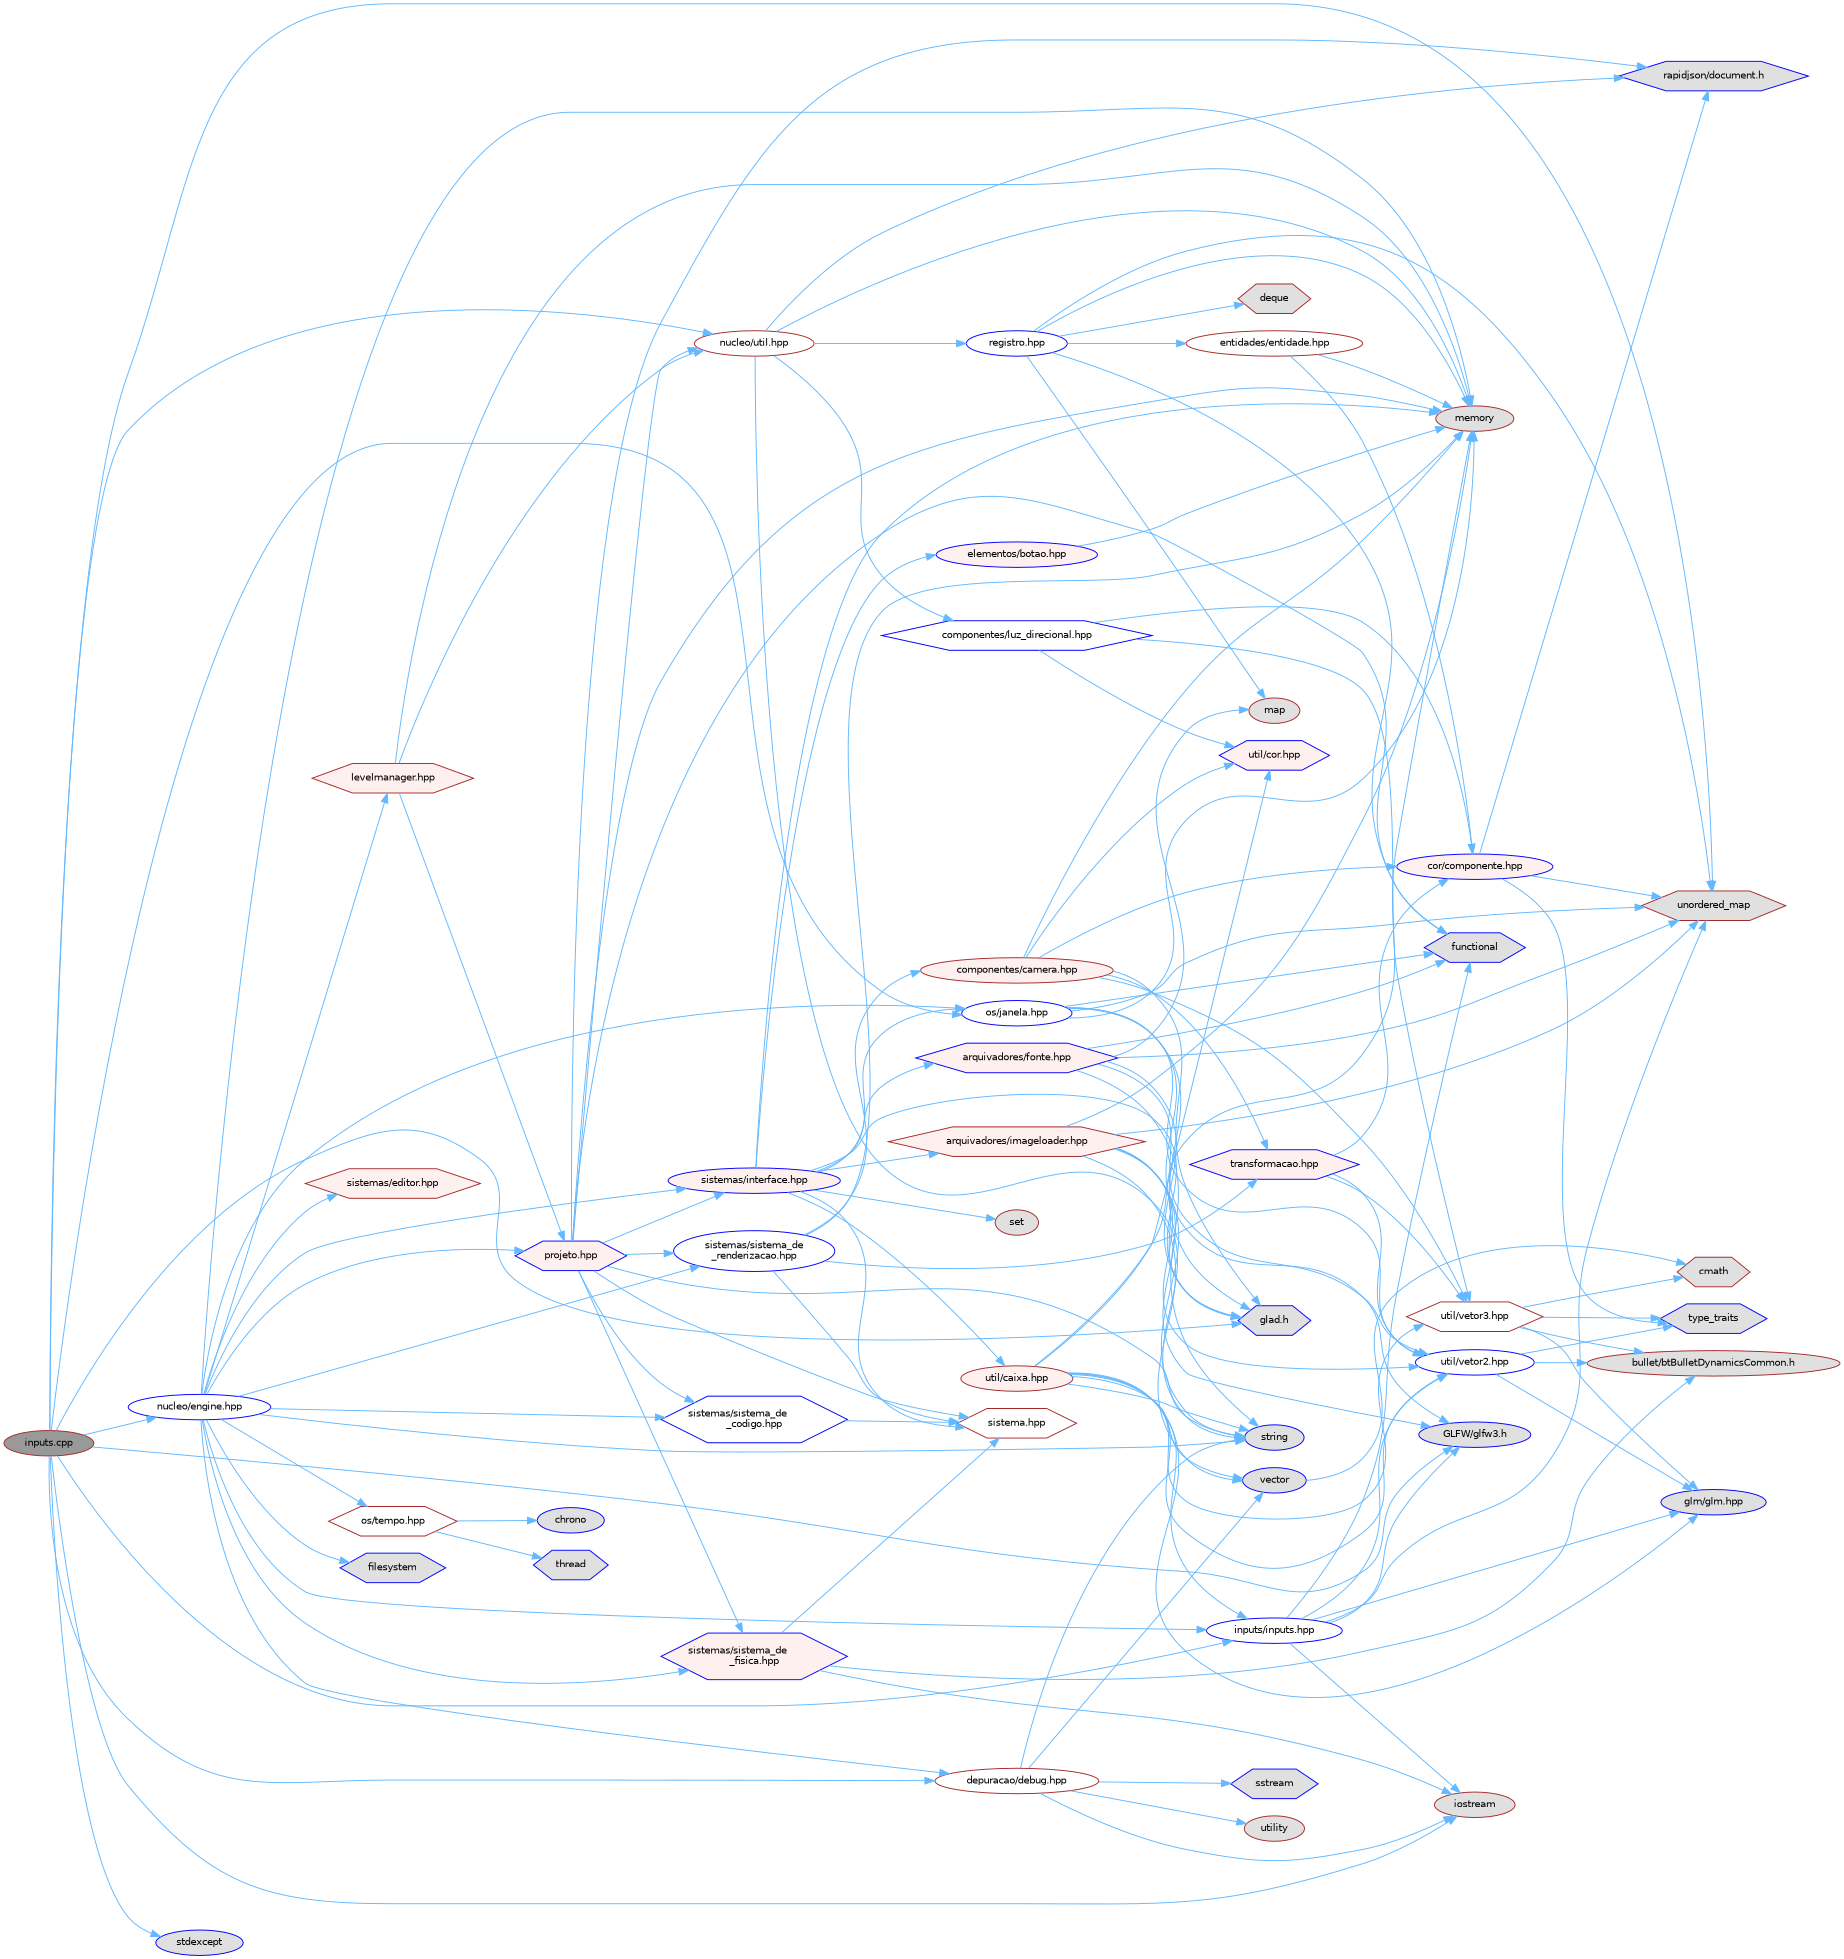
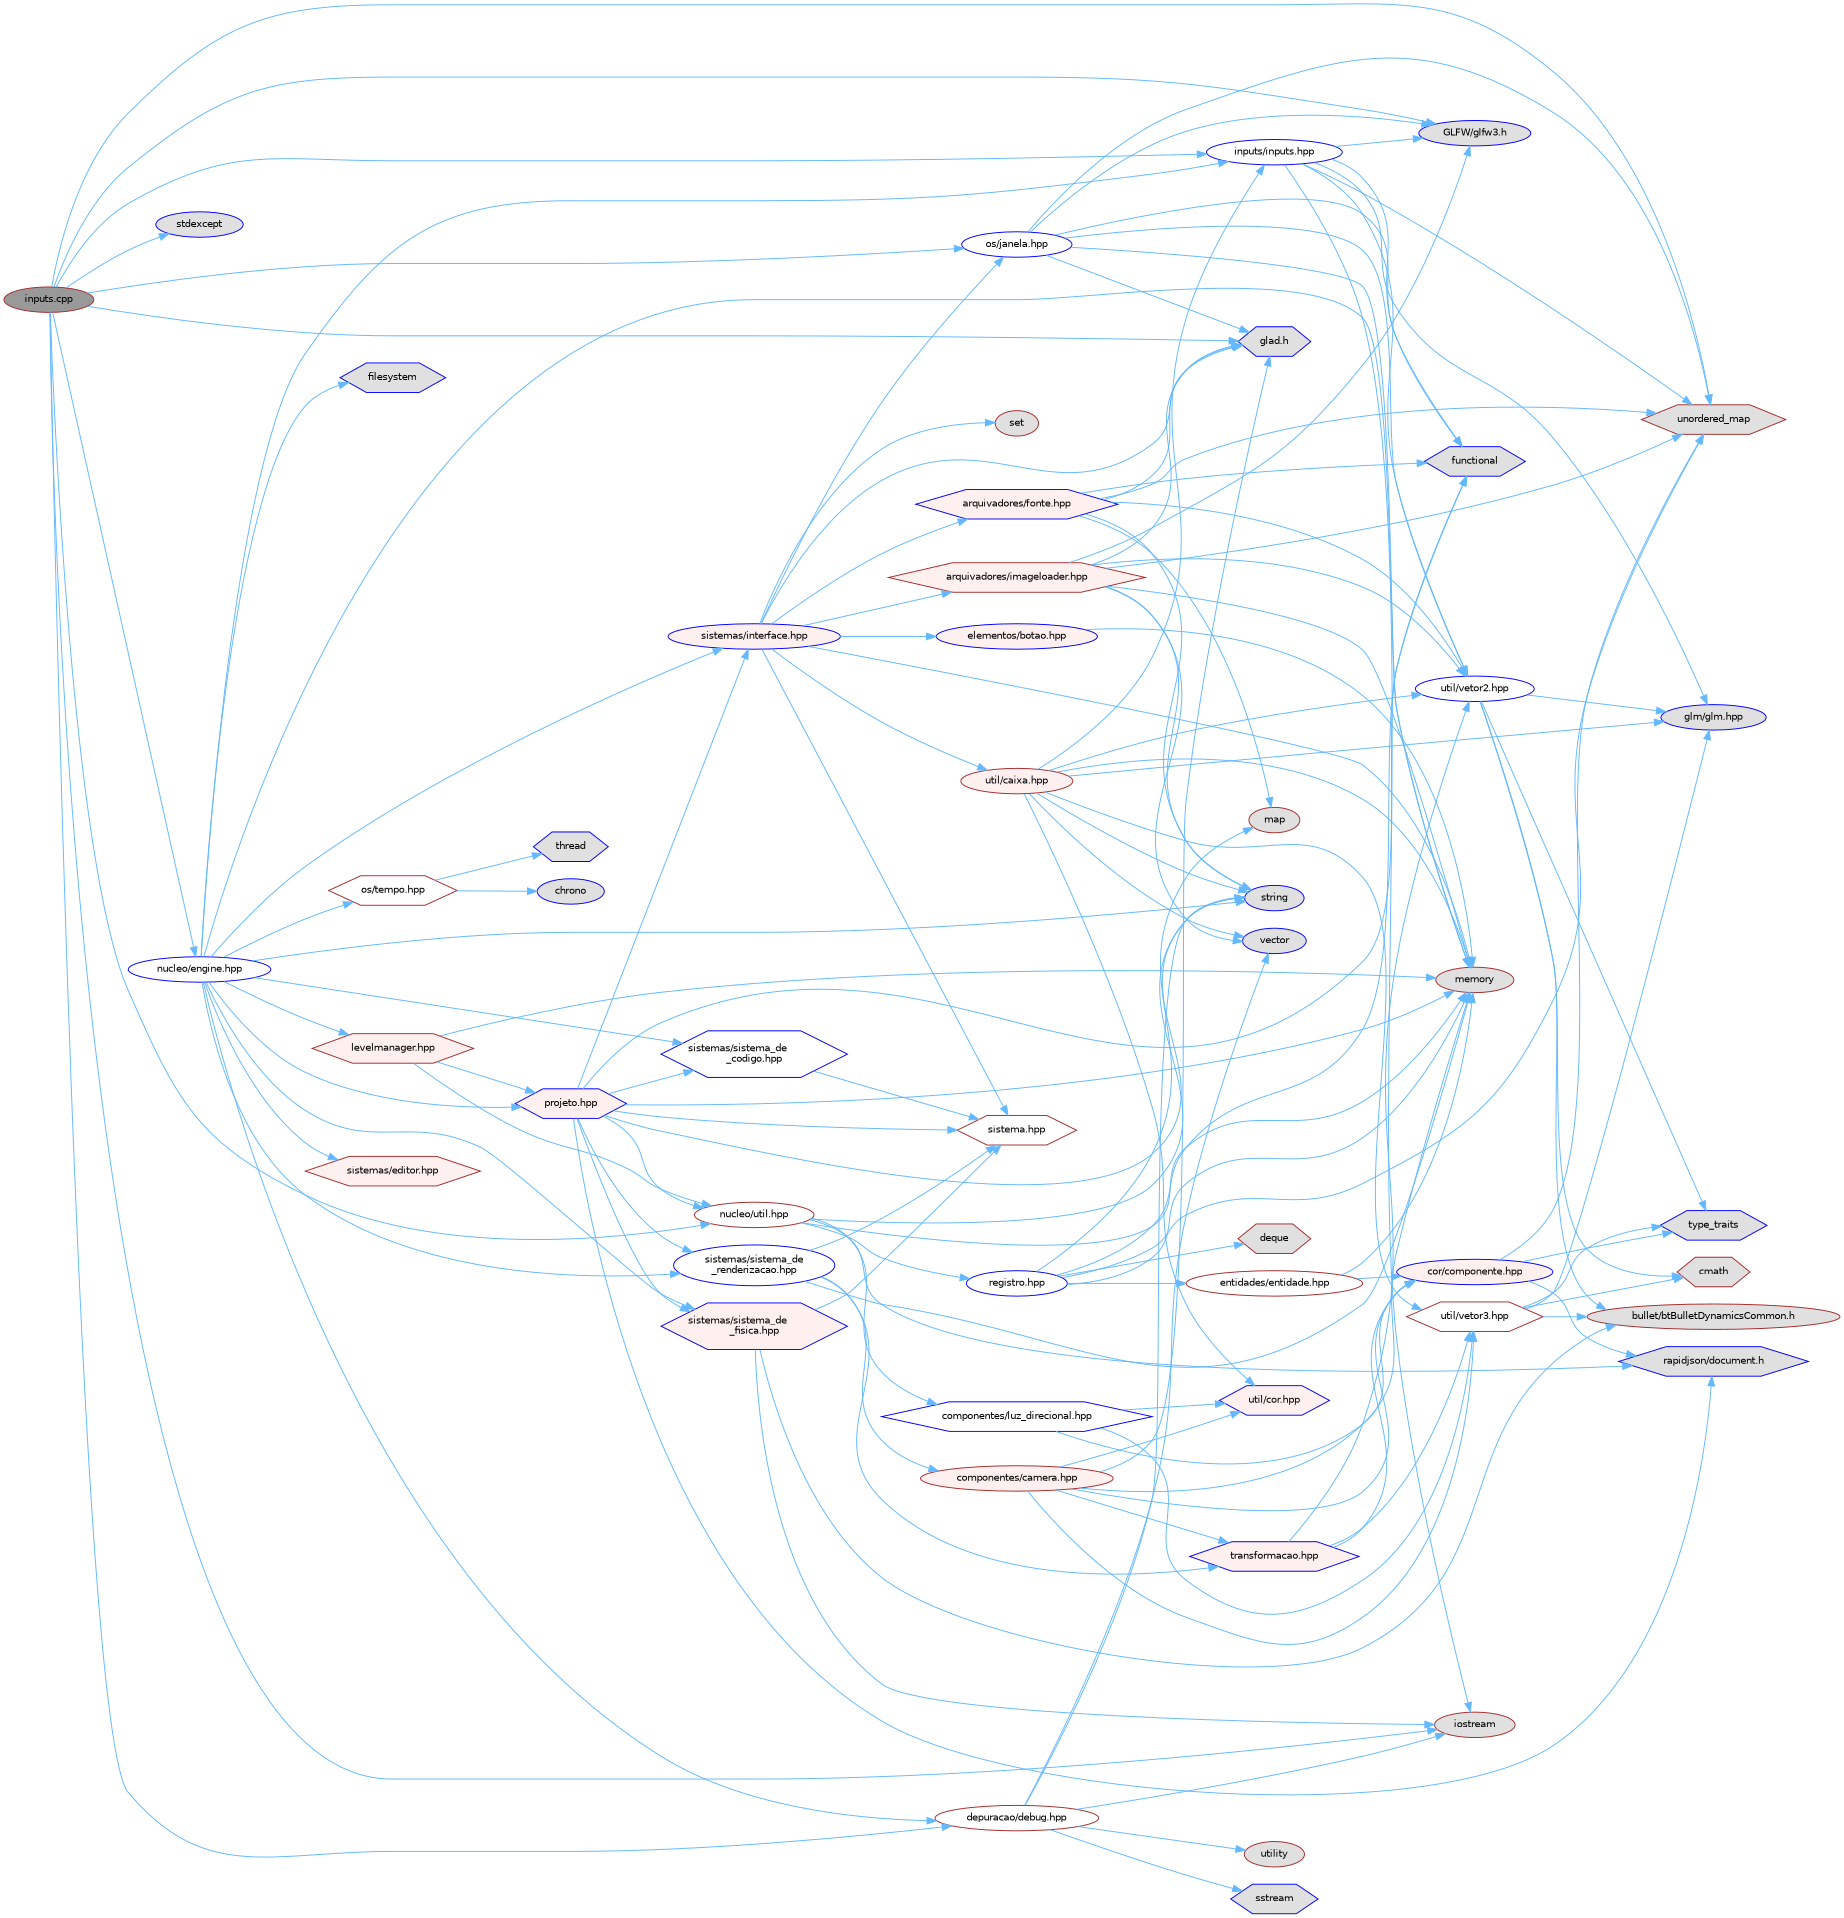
edge "nucleo/engine.hpp" -> "os/janela.hpp": removed
edge "vector" -> "cmath": now "util/vetor2.hpp" -> "cmath"
